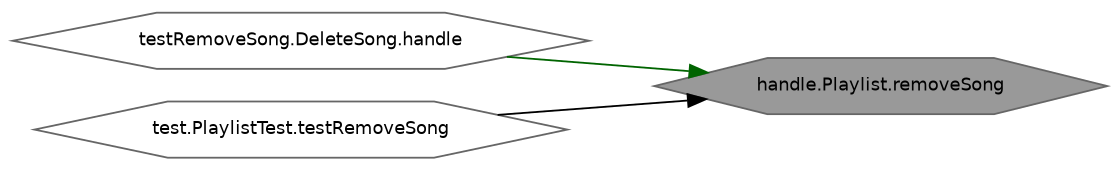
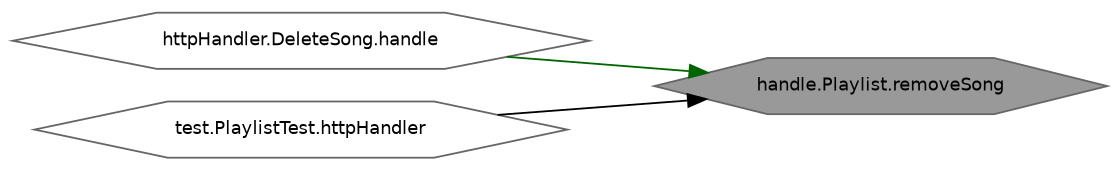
node "testRemoveSong.DeleteSong.handle": label "testRemoveSong.DeleteSong.handle" -> "httpHandler.DeleteSong.handle"
node "test.PlaylistTest.testRemoveSong": label "test.PlaylistTest.testRemoveSong" -> "test.PlaylistTest.httpHandler"
